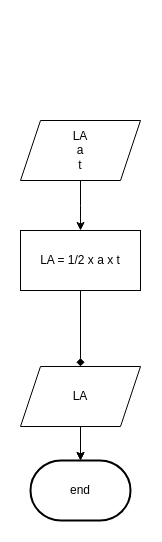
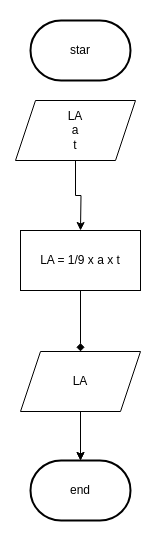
node "star": added
node "LA a t": moved (81, 151) -> (76, 131)
node "LA = 1/2 x a x t": label "LA = 1/2 x a x t" -> "LA = 1/9 x a x t"
node "LA": moved (81, 397) -> (81, 382)
